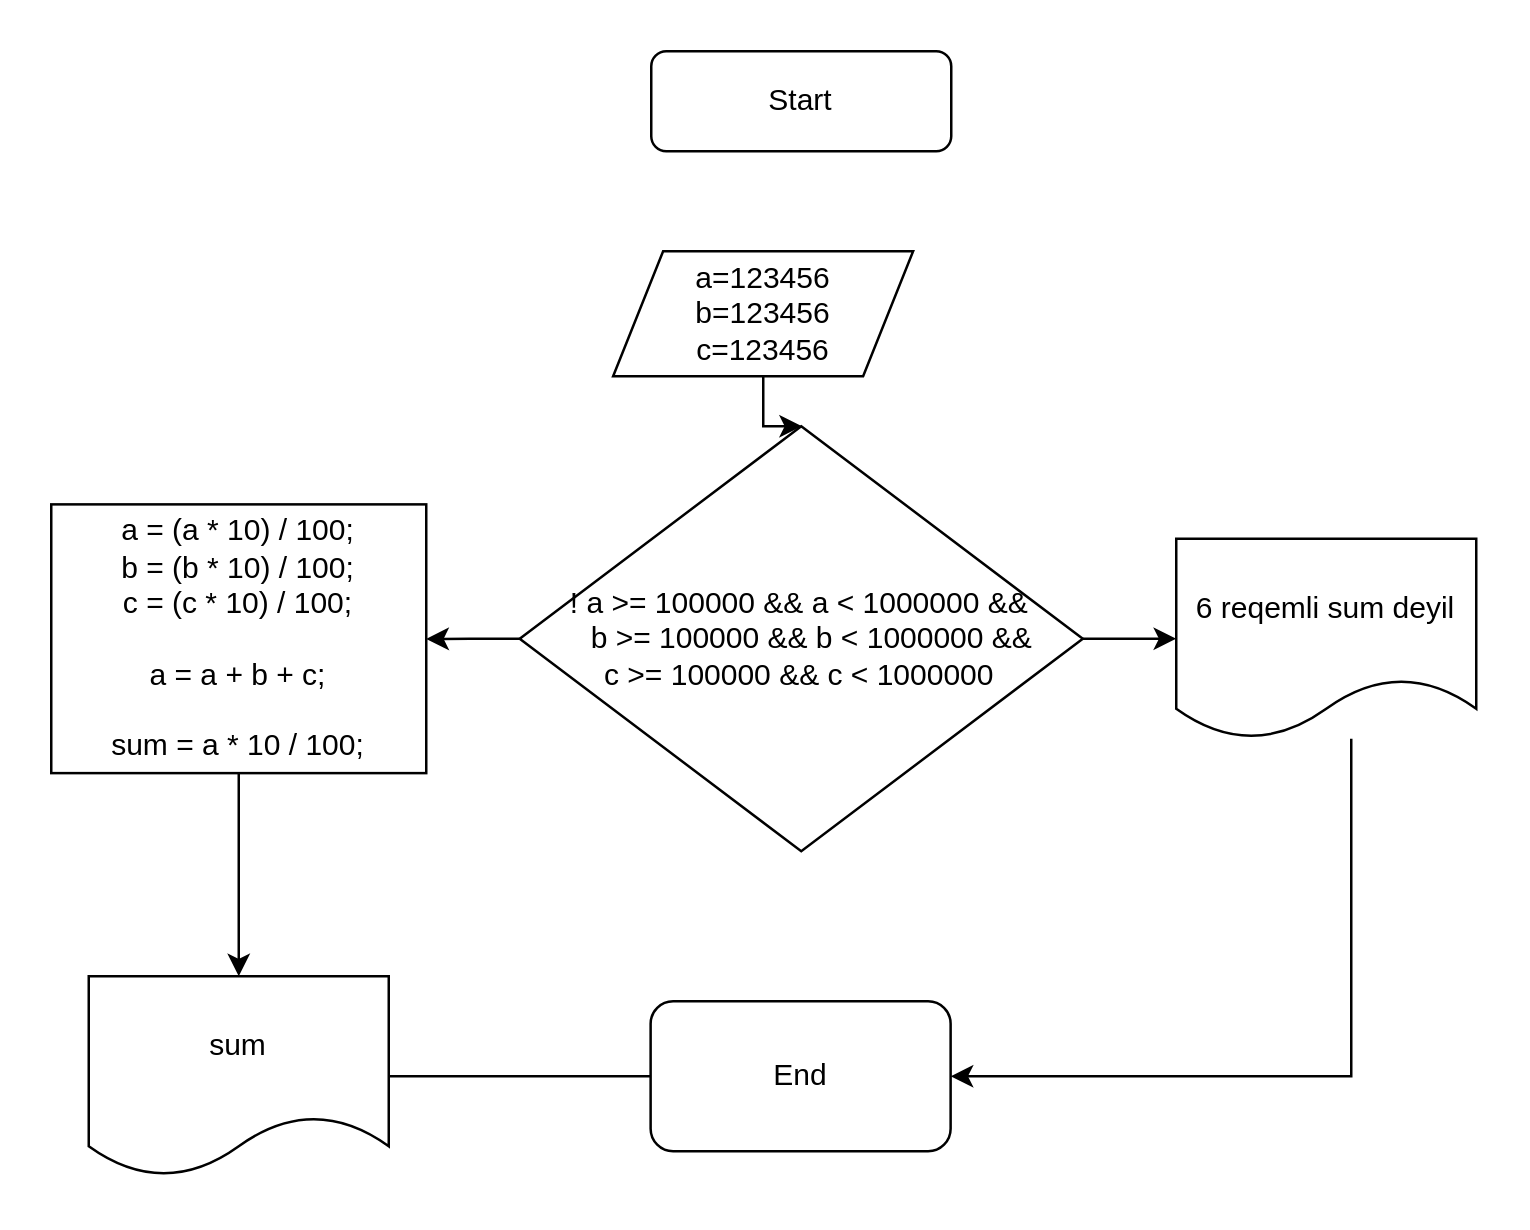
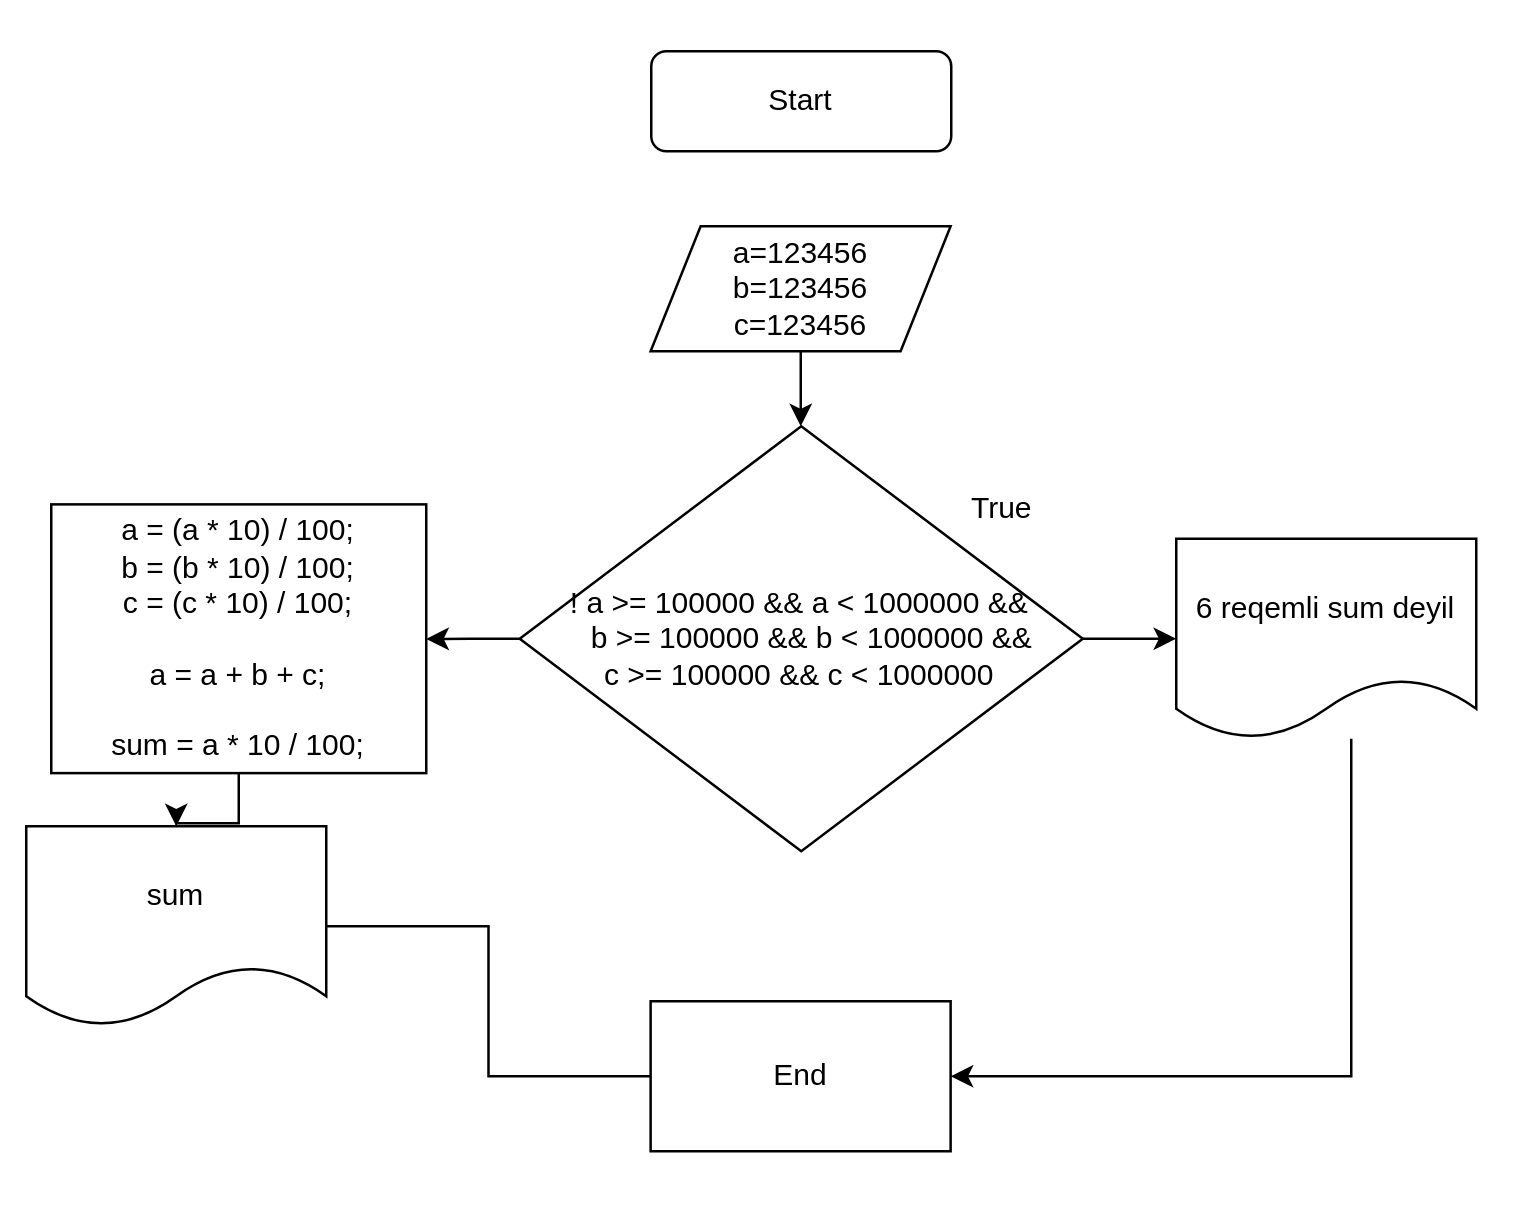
node "a=123456 b=123456 c=123456": moved (763, 314) -> (801, 289)
node "True": added
node "sum": moved (239, 1076) -> (176, 926)
node "End": shape rounded rectangle -> rectangle
